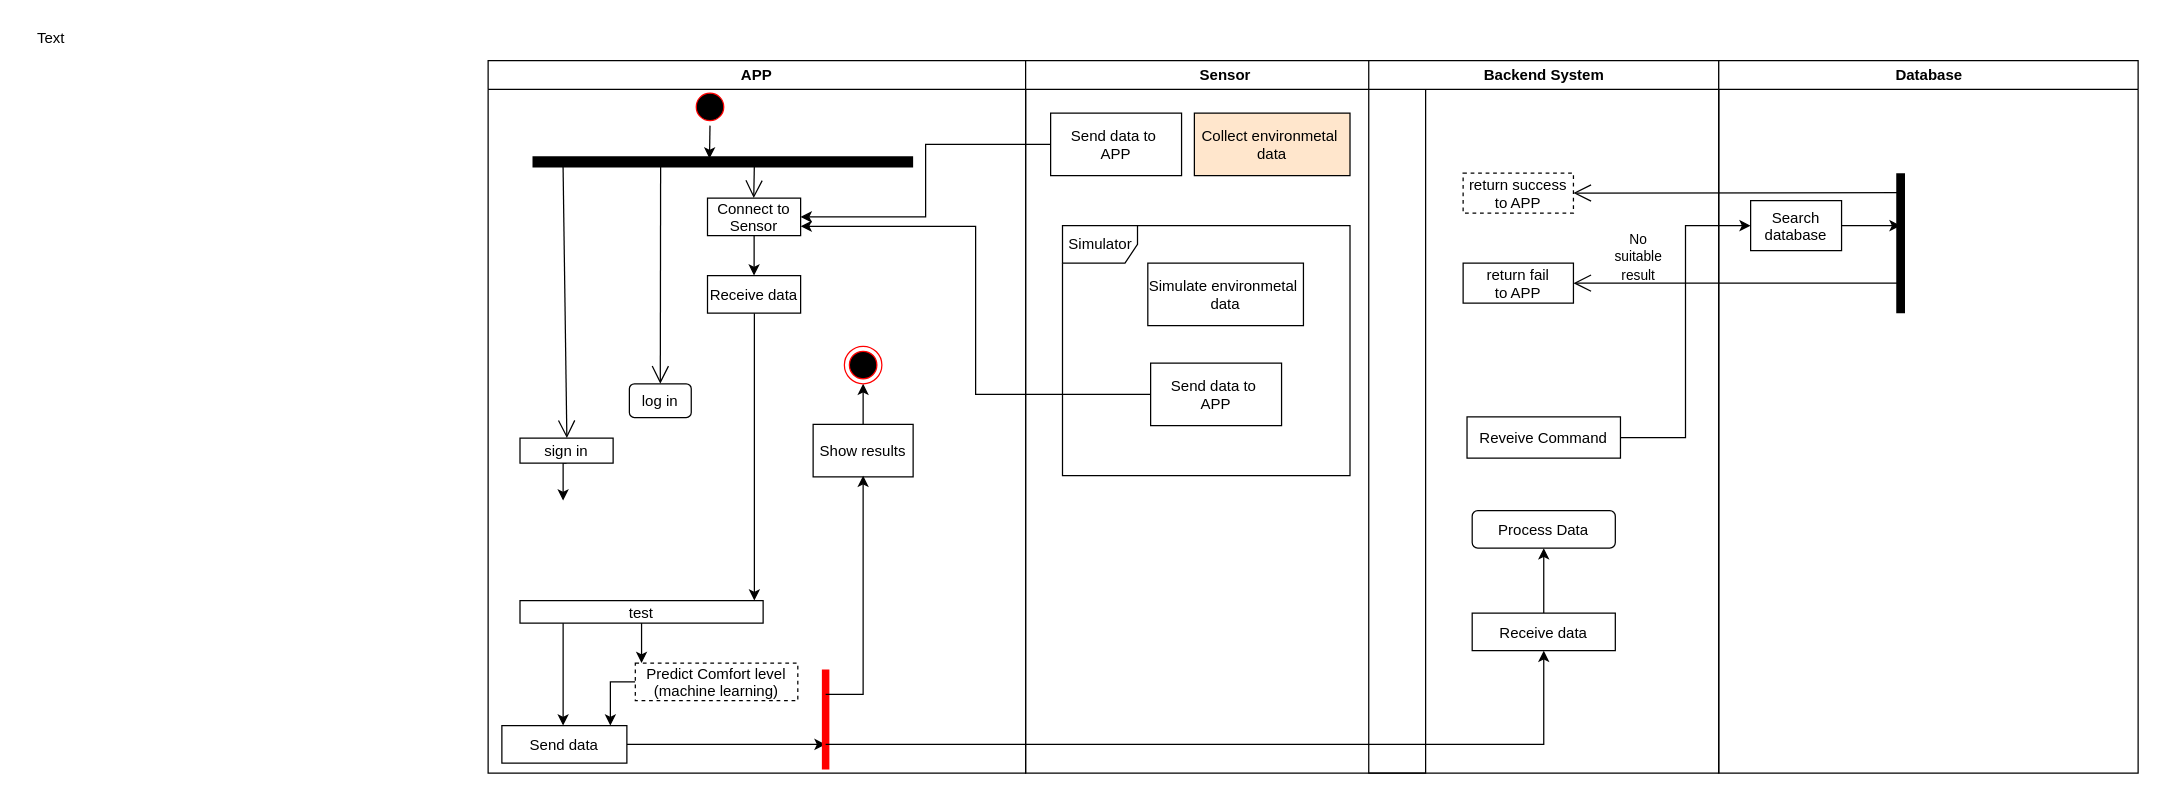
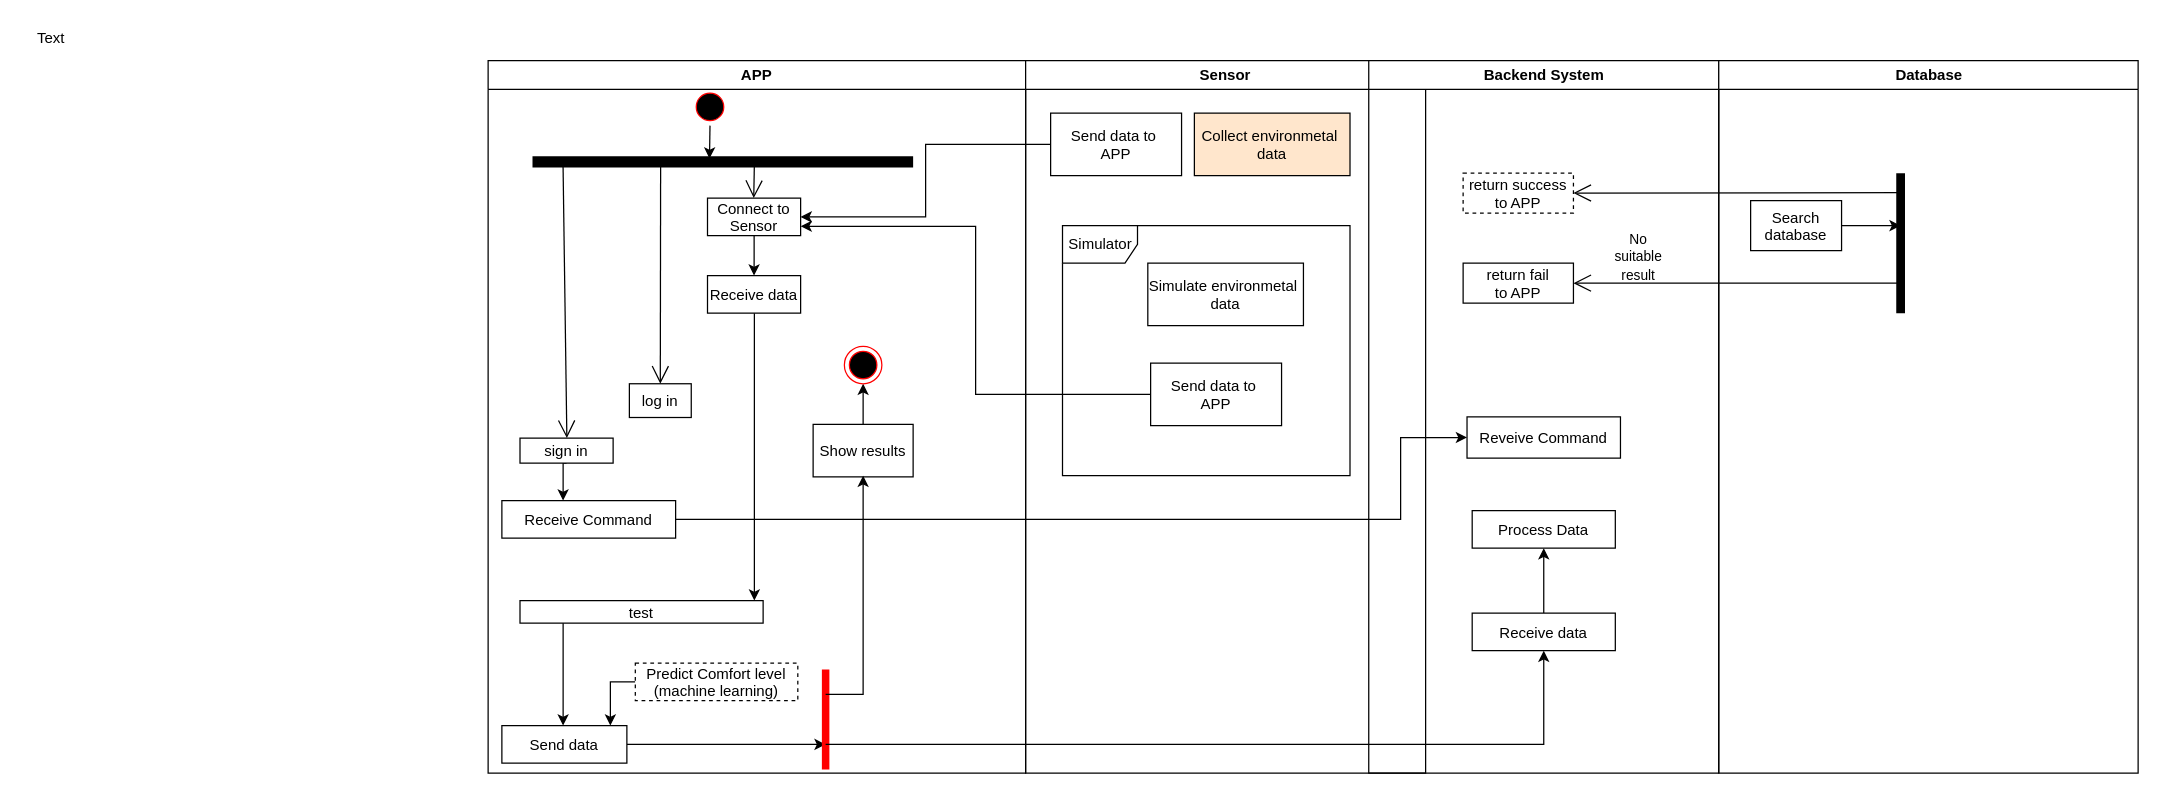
edge "Reveive Command" -> "Search database": removed
node "log in": shape rounded rectangle -> rectangle
node "Receive Command": added
edge "Receive Command" -> "Reveive Command": added
node "Process Data": shape rounded rectangle -> rectangle
edge "test" -> "Predict Comfort level (machine learning)": removed
